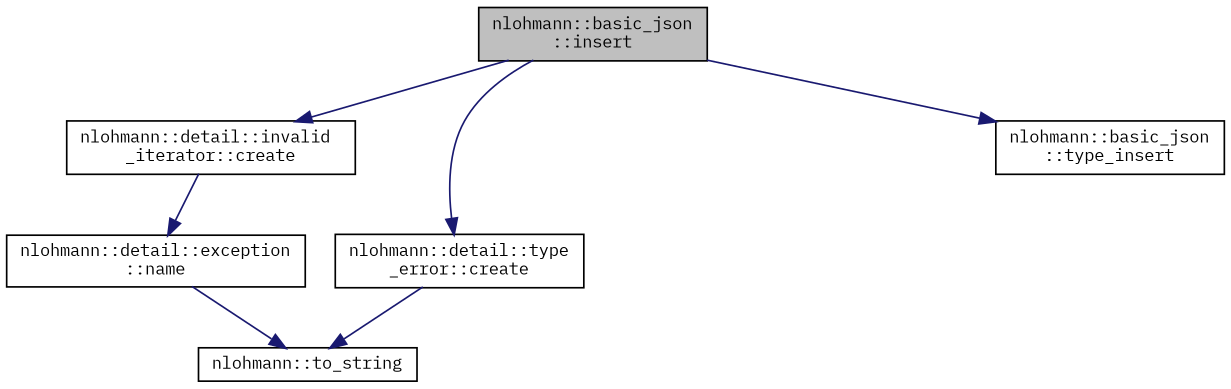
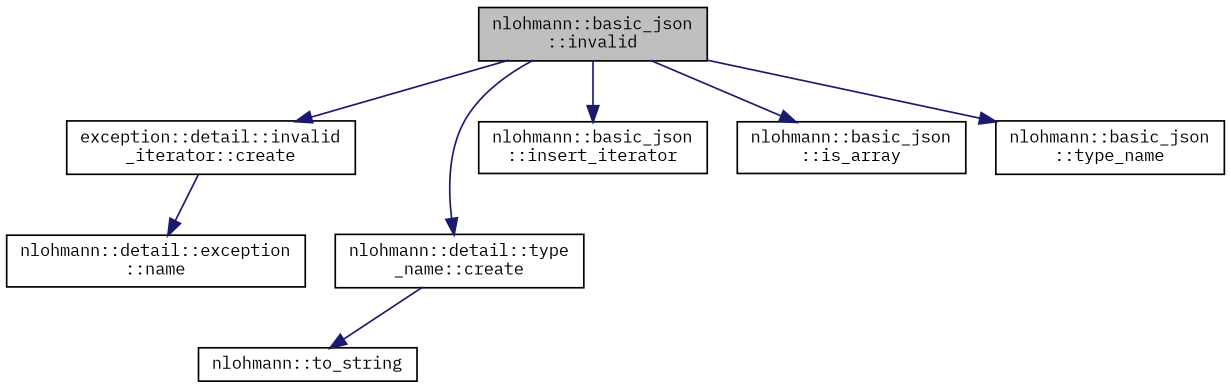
node "nlohmann::basic_json ::insert": label "nlohmann::basic_json ::insert" -> "nlohmann::basic_json ::invalid"
node "nlohmann::detail::invalid _iterator::create": label "nlohmann::detail::invalid _iterator::create" -> "exception::detail::invalid _iterator::create"
node "nlohmann::basic_json ::insert_iterator": added
node "nlohmann::basic_json ::is_array": added
node "nlohmann::basic_json ::type_insert": label "nlohmann::basic_json ::type_insert" -> "nlohmann::basic_json ::type_name"
node "nlohmann::detail::type _error::create": label "nlohmann::detail::type _error::create" -> "nlohmann::detail::type _name::create"
edge "nlohmann::detail::exception ::name" -> "nlohmann::to_string": removed
